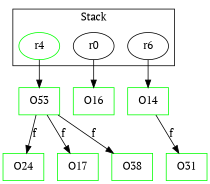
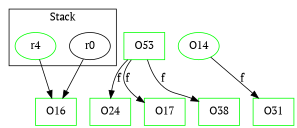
node "r6": removed
edge "r4" -> "O53": now "r4" -> "O16"
node "O14": shape box -> ellipse
